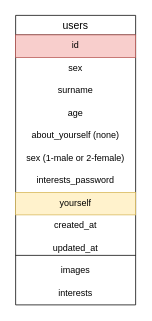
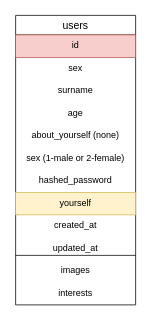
node "interests_password": label "interests_password" -> "hashed_password"
